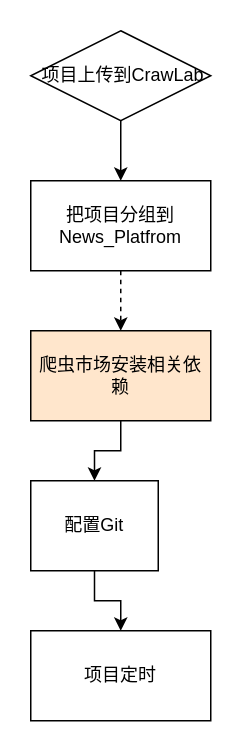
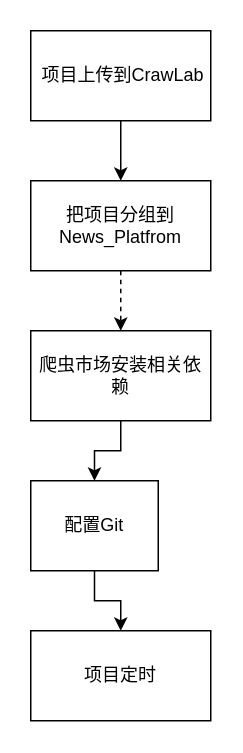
node "项目上传到CrawLab": shape diamond -> rectangle
node "爬虫市场安装相关依赖": fillcolor #ffe6cc -> #ffffff
